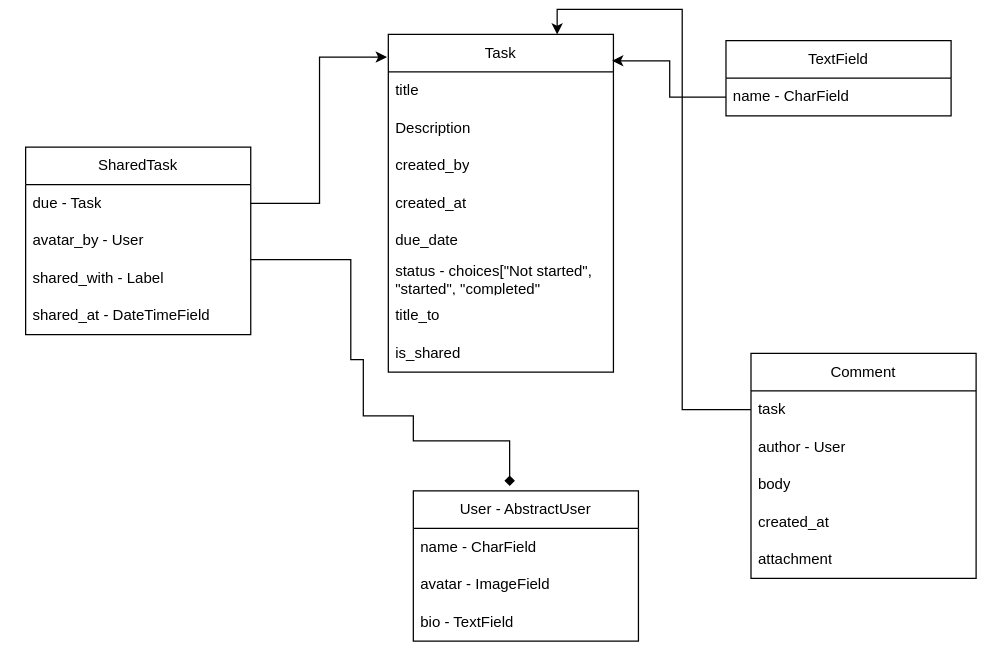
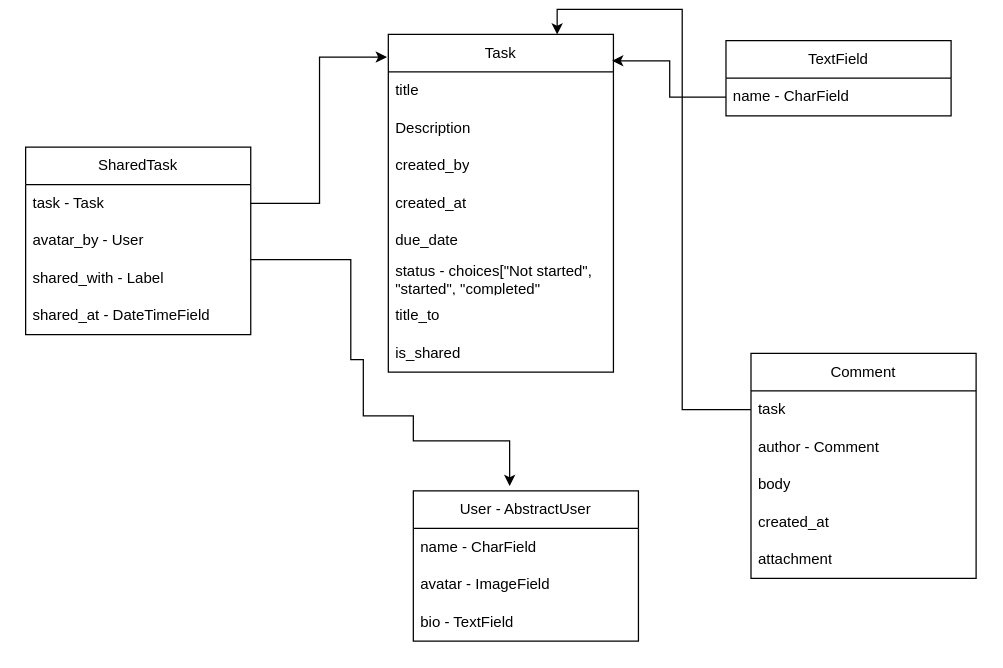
node "due - Task": label "due - Task" -> "task - Task"
node "author - User": label "author - User" -> "author - Comment"
edge "shared_with - Label" -> "User - AbstractUser": arrowhead diamond -> classic
